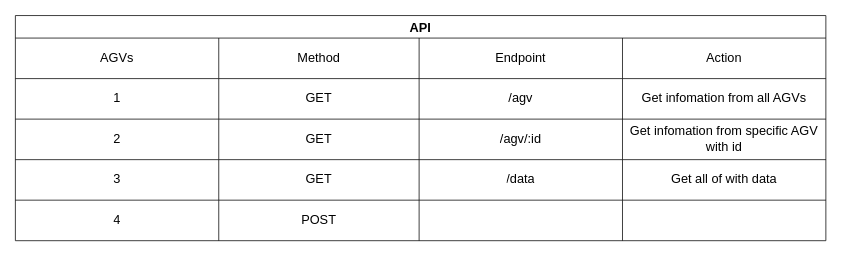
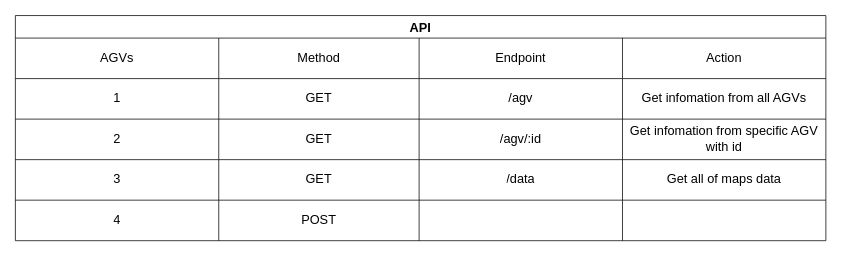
node "Get all of with data": label "Get all of with data" -> "Get all of maps data"
